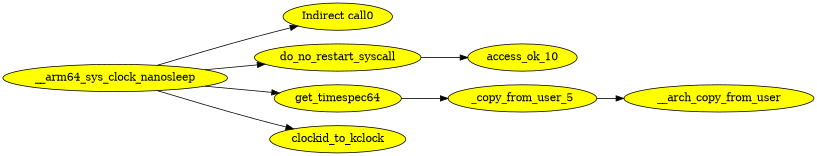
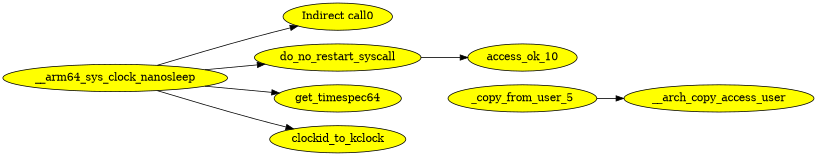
edge "get_timespec64" -> "_copy_from_user_5": removed
node "__arch_copy_from_user": label "__arch_copy_from_user" -> "__arch_copy_access_user"
